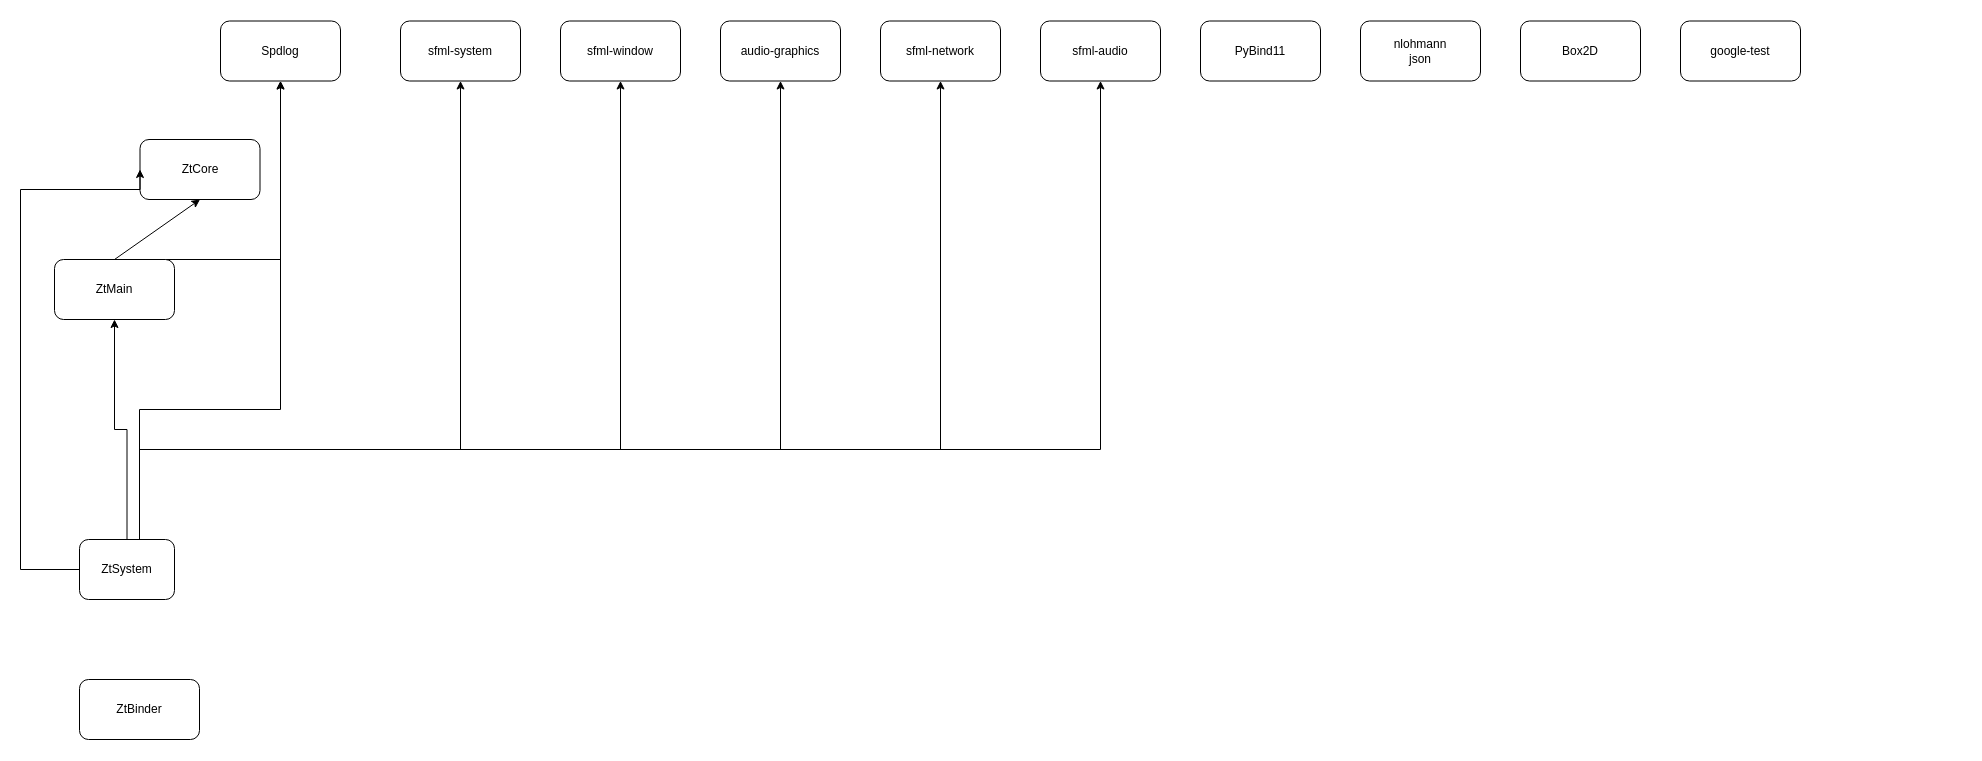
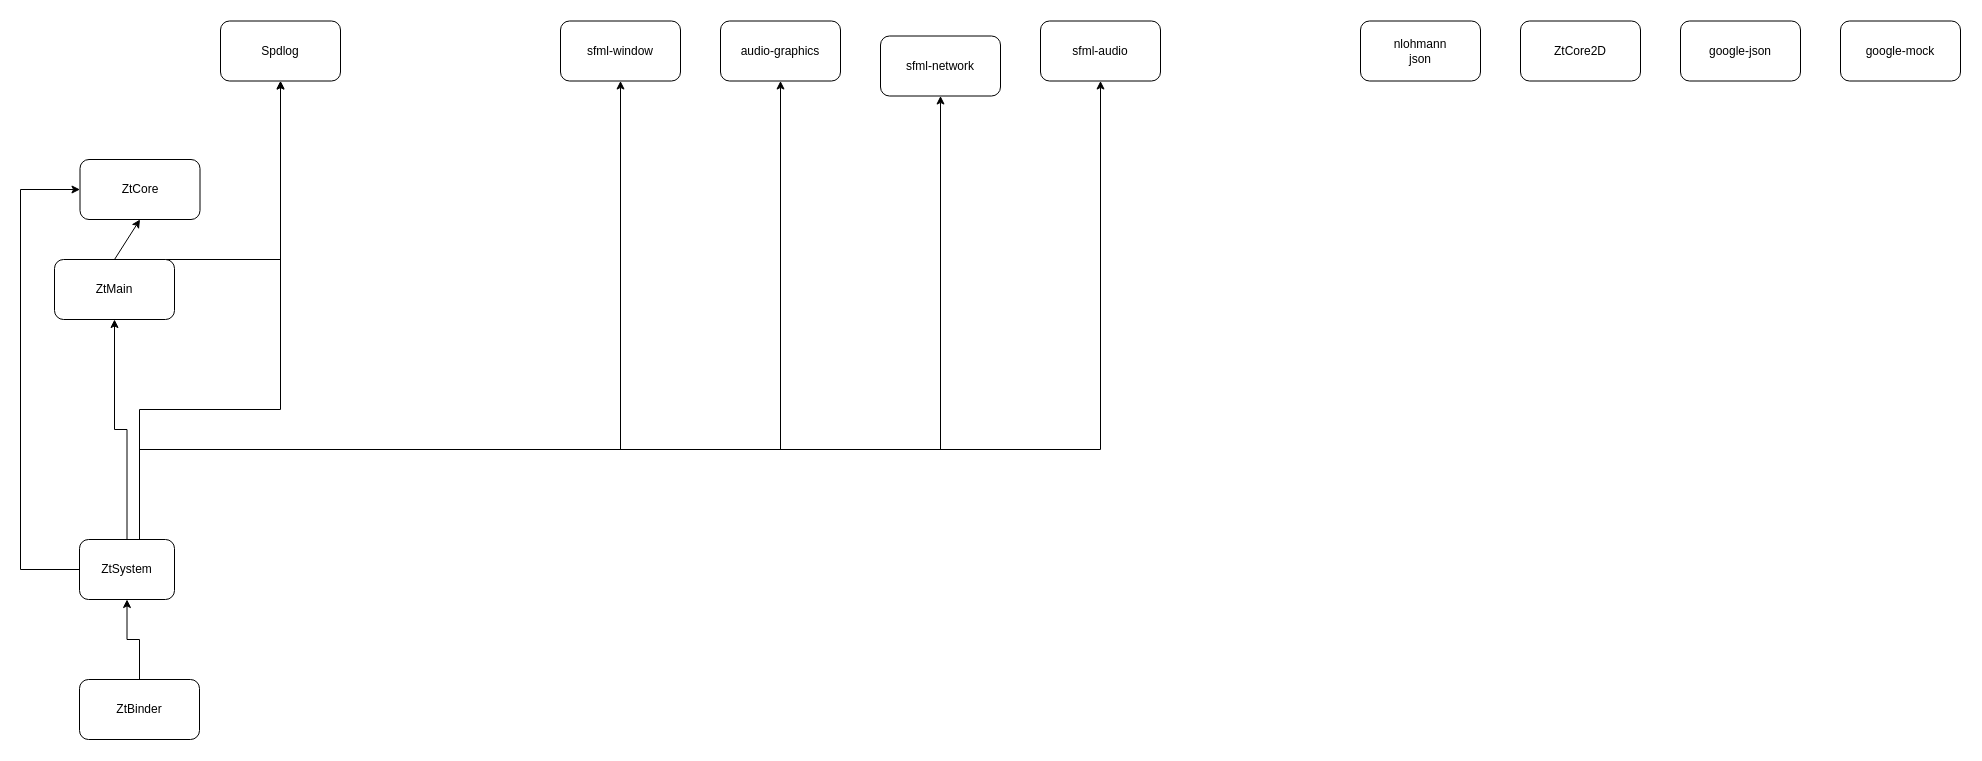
node "sfml-system": removed
node "sfml-network": moved (941, 51) -> (941, 66)
node "PyBind11": removed
node "google-mock": added
node "Box2D": label "Box2D" -> "ZtCore2D"
node "google-test": label "google-test" -> "google-json"
node "ZtCore": moved (200, 170) -> (140, 190)
edge "ZtSystem" -> "sfml-system": removed
edge "ZtBinder" -> "ZtSystem": added
